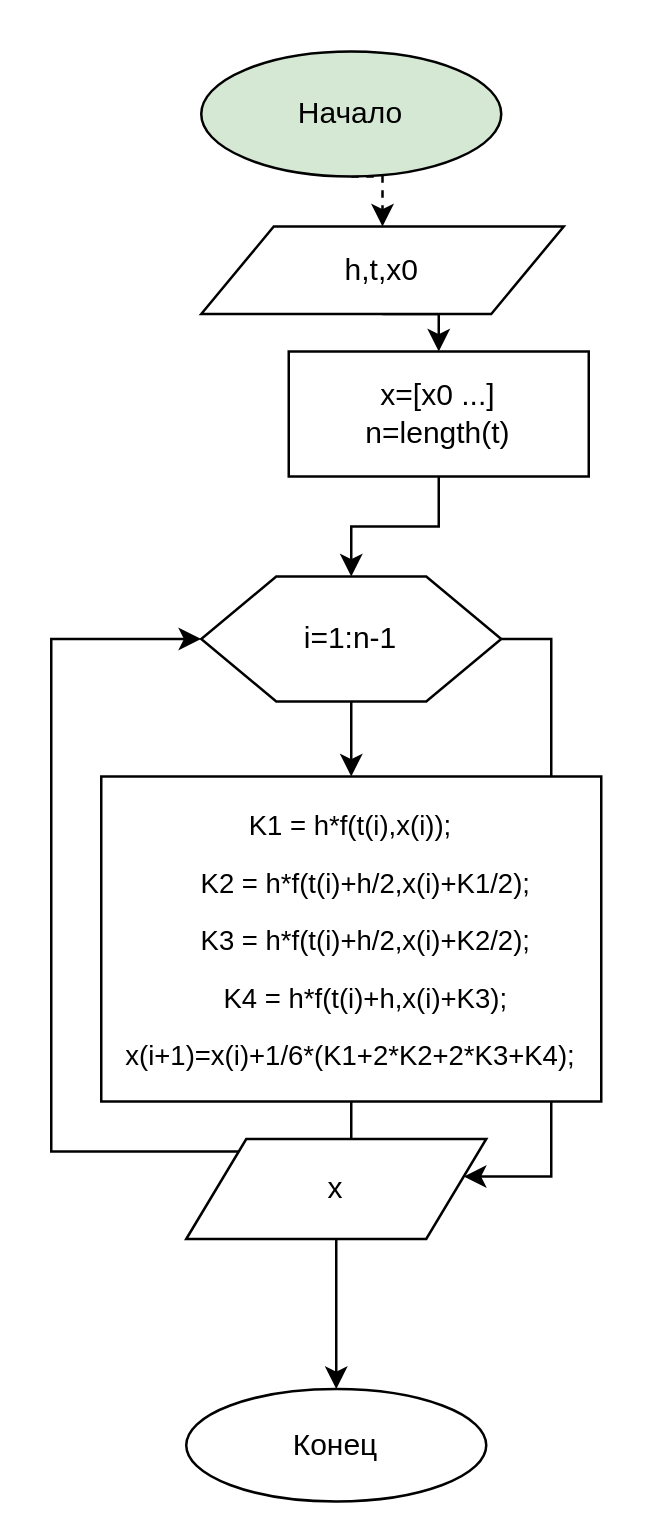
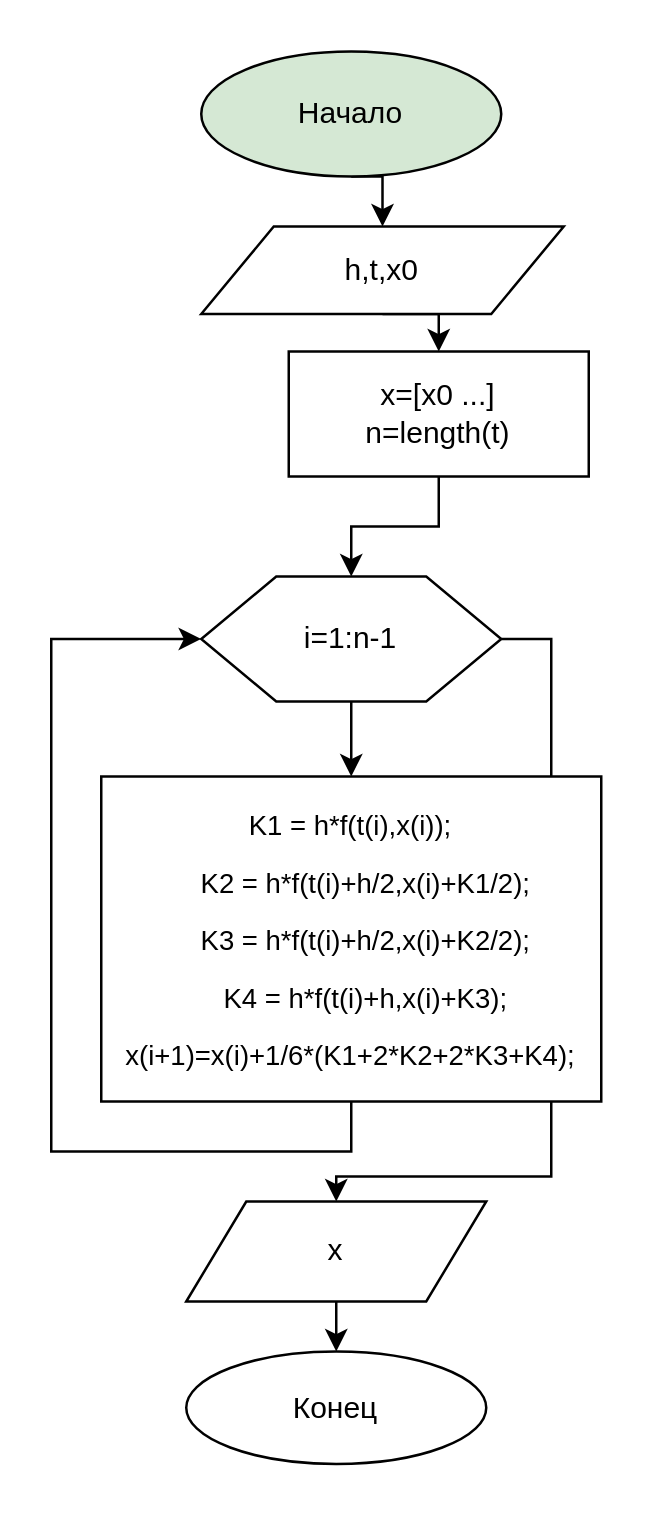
edge "Начало" -> "h,t,x0": style dashed -> solid
node "x": moved (336, 1189) -> (336, 1251)
node "Конец": moved (336, 1445) -> (336, 1408)
